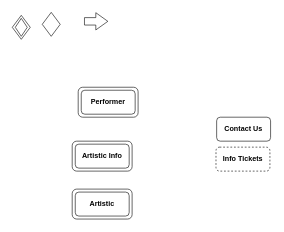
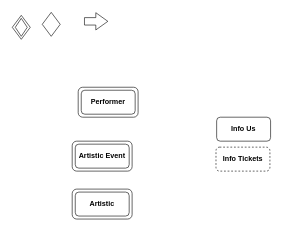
node "Contact Us": label "Contact Us" -> "Info Us"
node "Artistic Info": label "Artistic Info" -> "Artistic Event"
